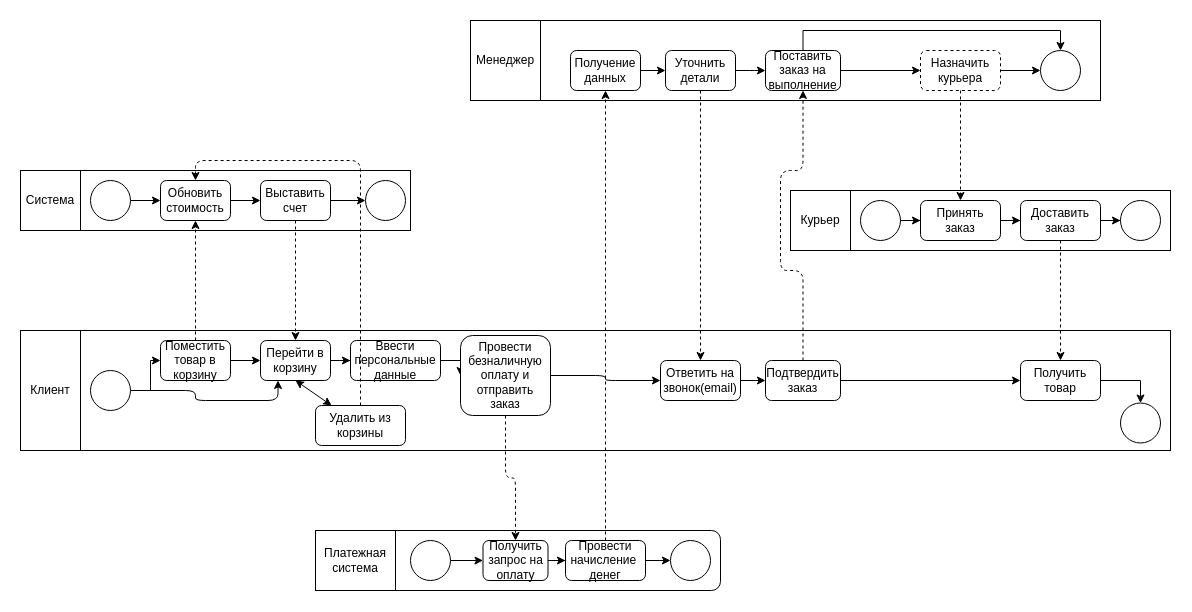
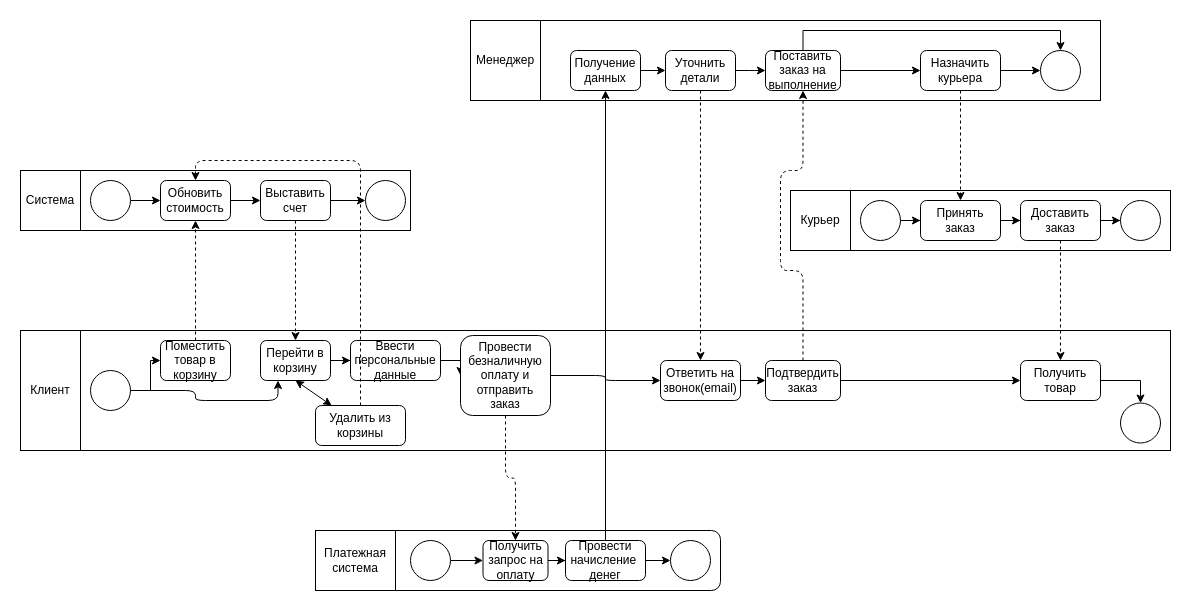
node "Назначить курьера": style dashed -> solid
edge "Провести начисление денег" -> "Получение данных": style dashed -> solid
edge "Поместить товар в корзину" -> "Перейти в корзину": removed
